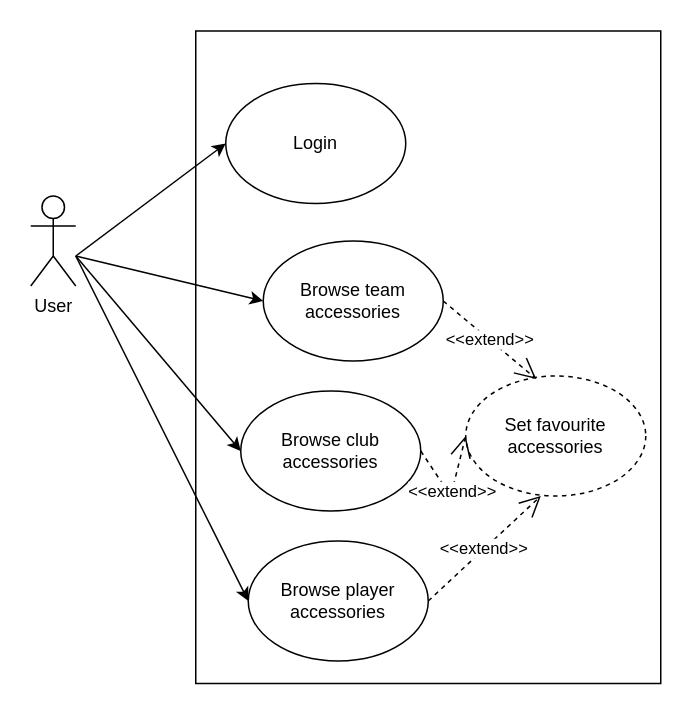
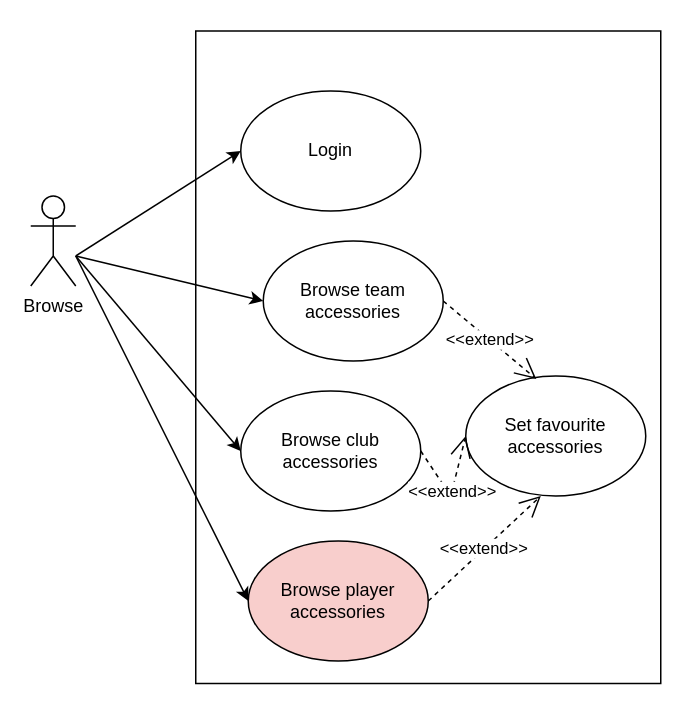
node "Login": moved (316, 143) -> (331, 151)
node "User": label "User" -> "Browse"
node "Set favourite accessories": style dashed -> solid
node "Browse player accessories": fillcolor #ffffff -> #f8cecc
